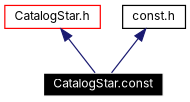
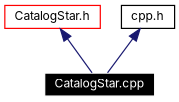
node "const.h": label "const.h" -> "cpp.h"
node "CatalogStar.const": label "CatalogStar.const" -> "CatalogStar.cpp"
